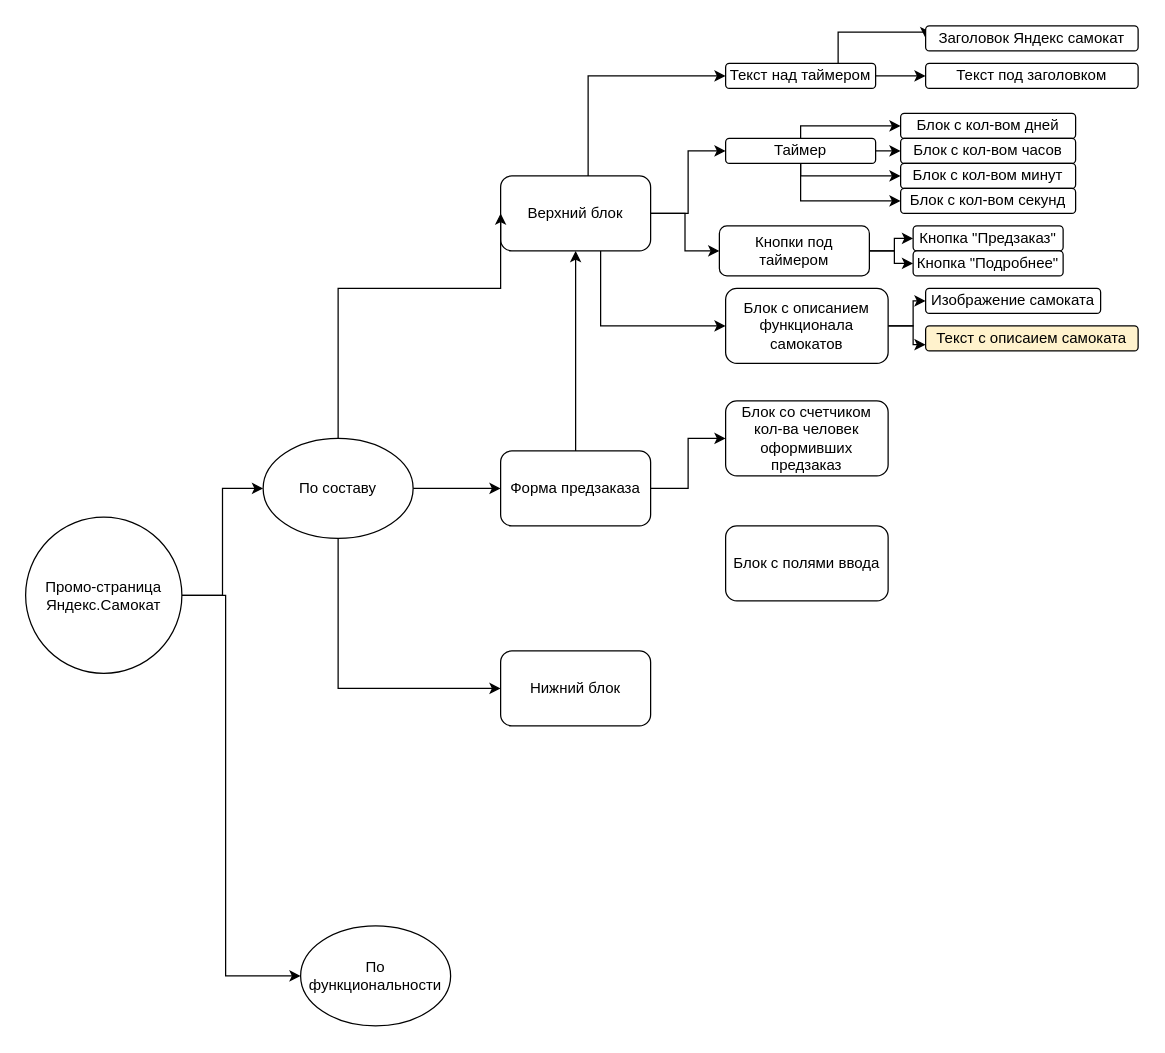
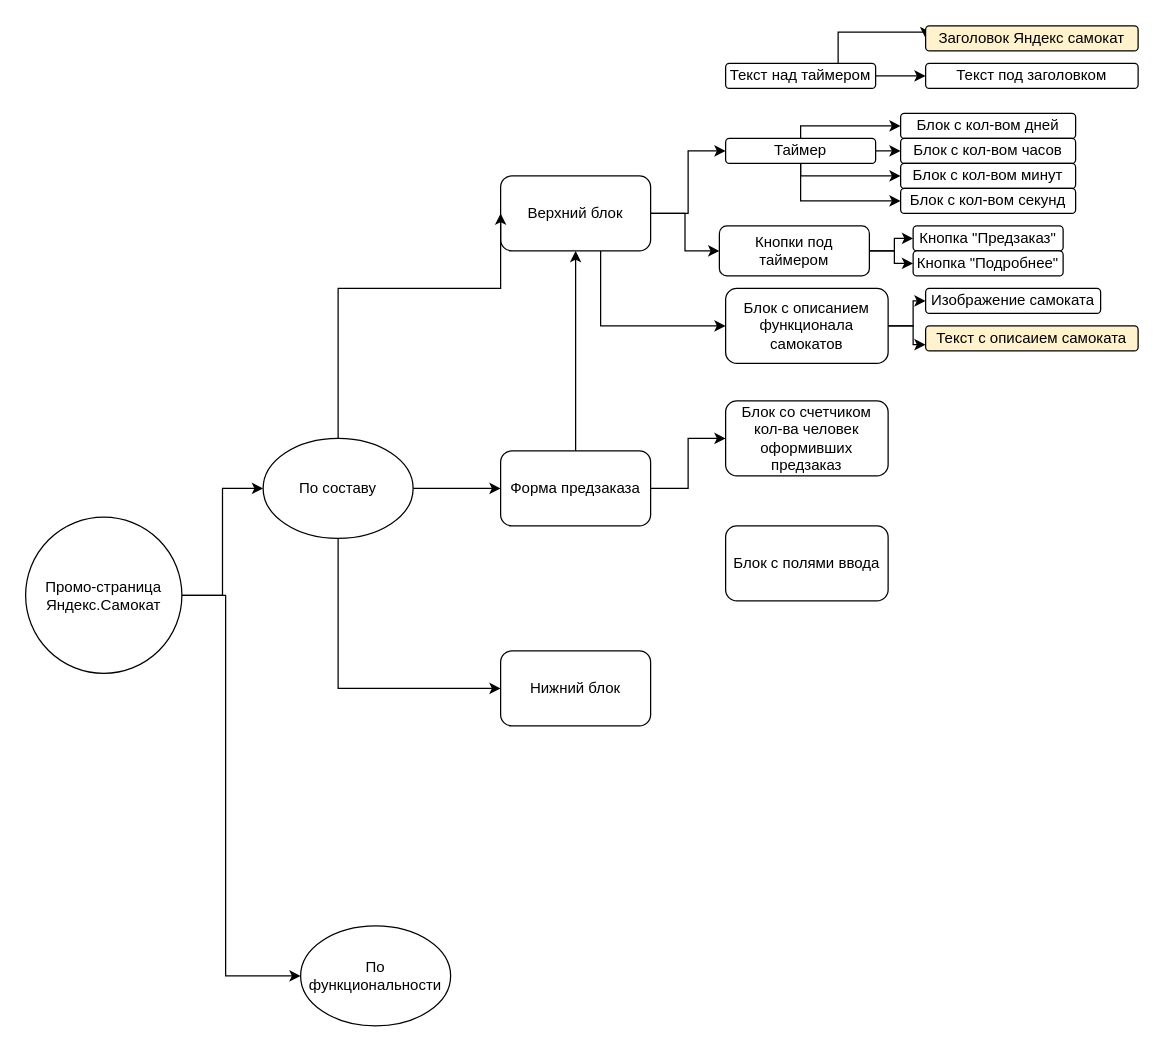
node "Заголовок Яндекс самокат": fillcolor #ffffff -> #fff2cc
edge "Верхний блок" -> "Текст над таймером": removed
